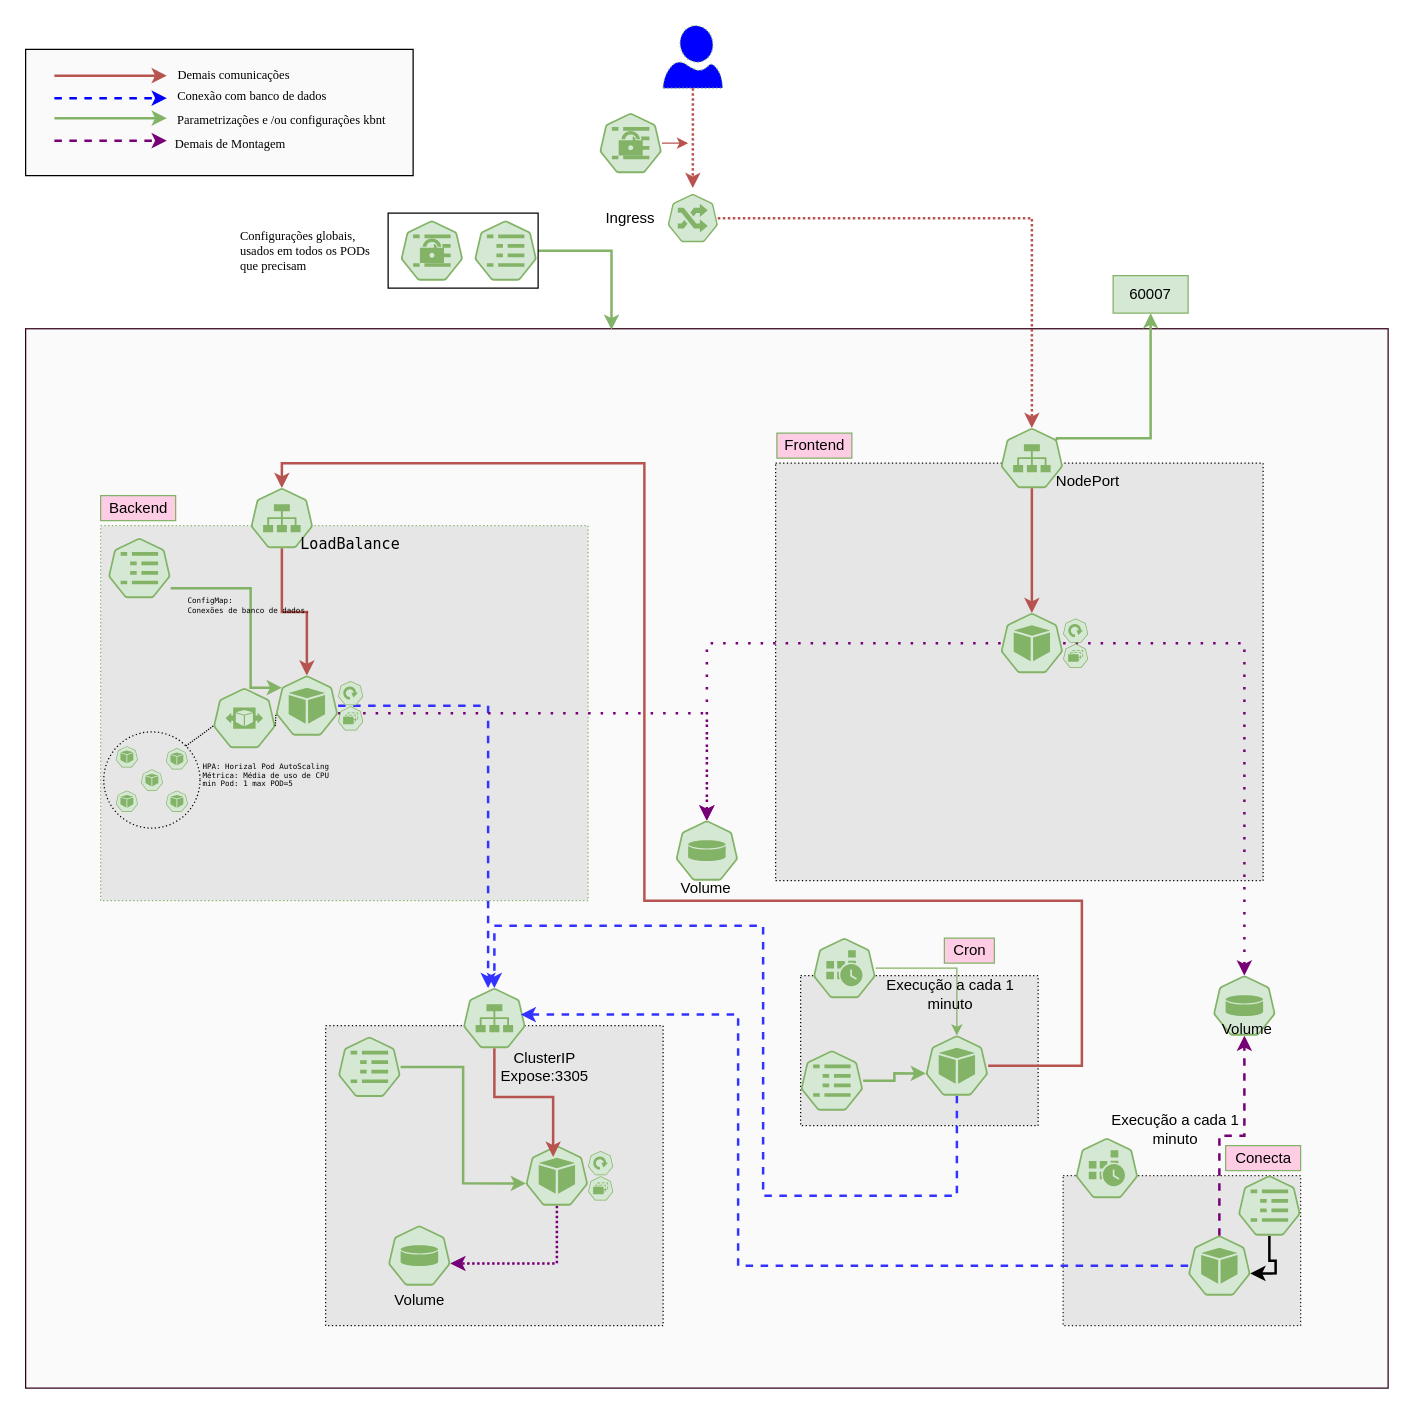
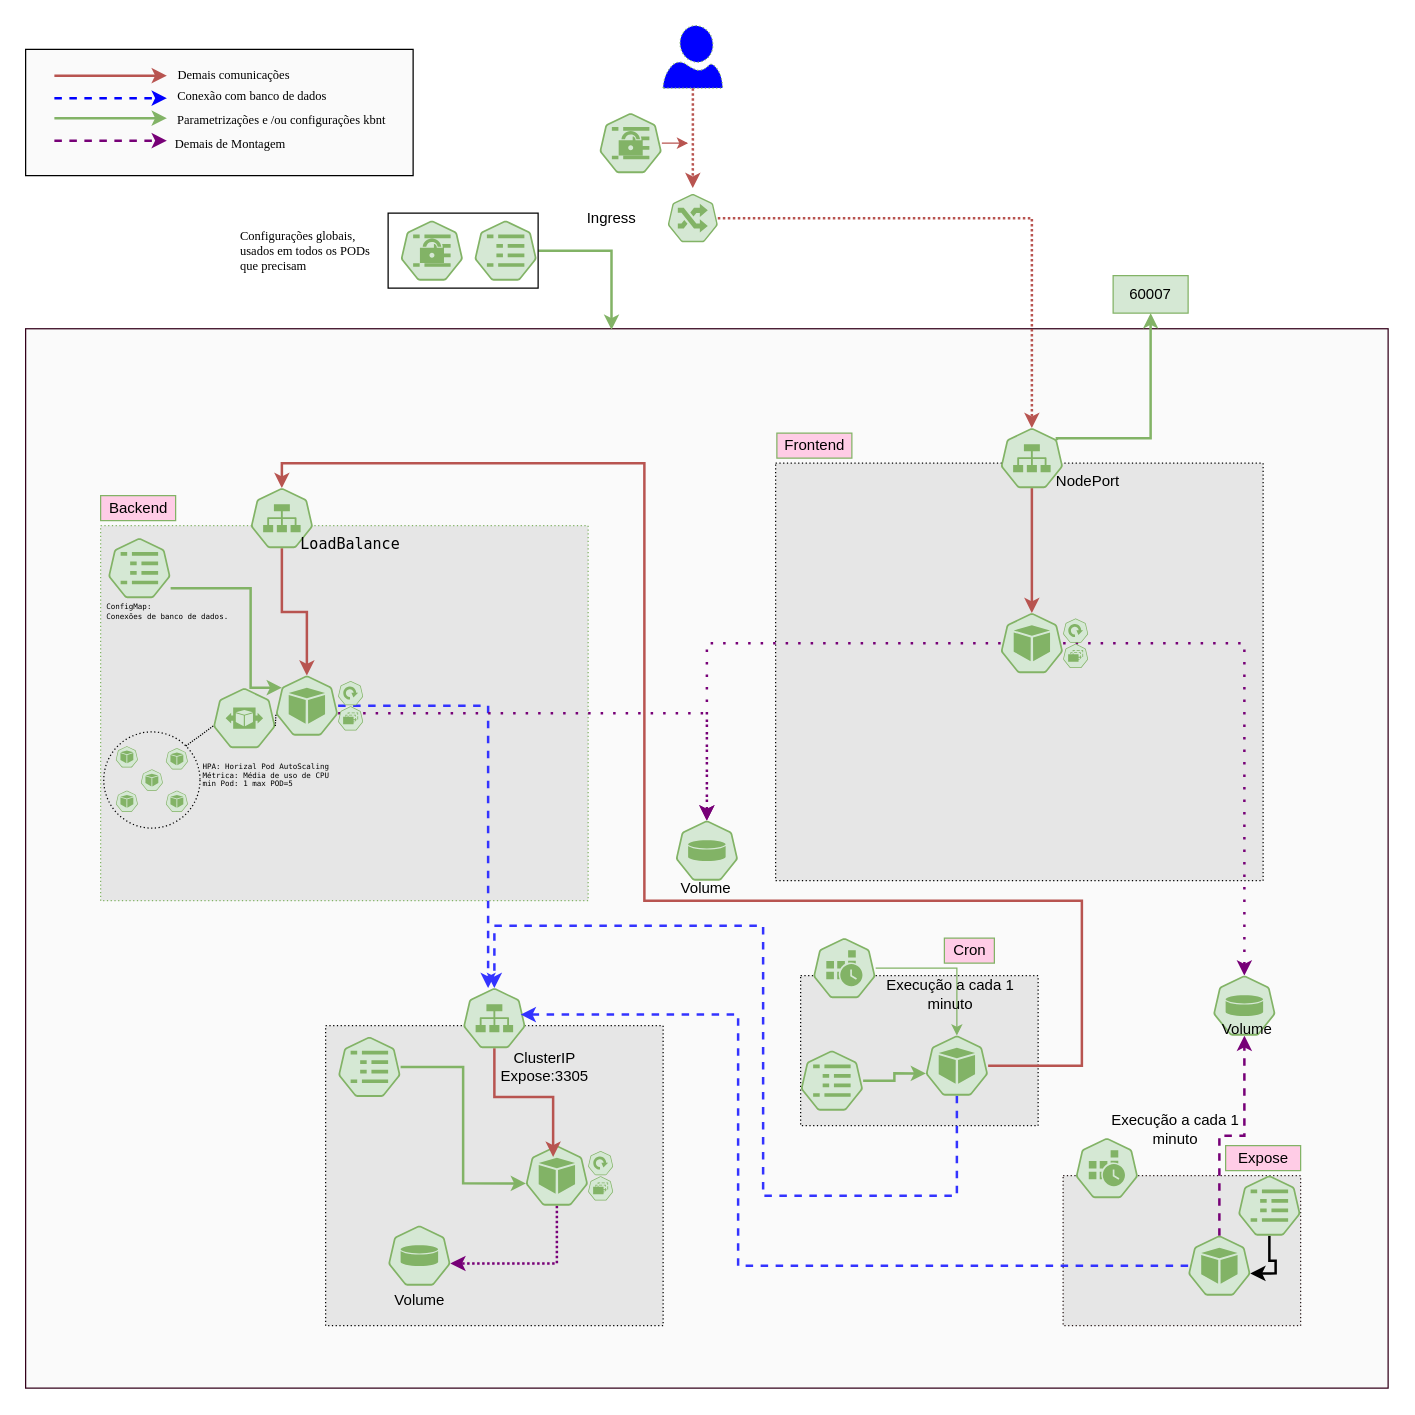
node "Ingress": moved (630, 218) -> (612, 218)
node "ConfigMap: Conexões de banco de dados.": moved (248, 604) -> (166, 611)
node "Conecta": label "Conecta" -> "Expose"
